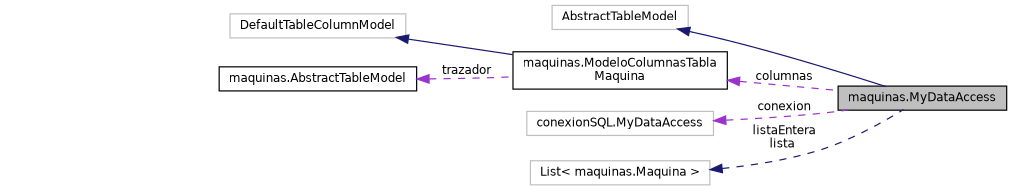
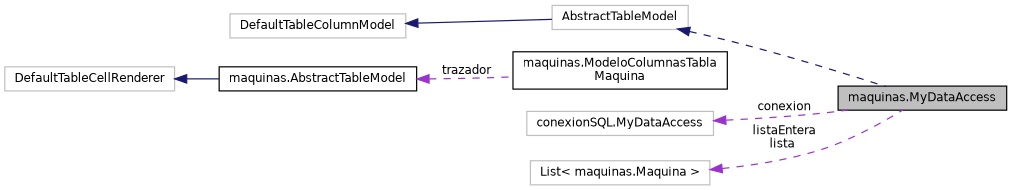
edge "maquinas.ModeloColumnasTabla Maquina" -> "DefaultTableColumnModel": now "AbstractTableModel" -> "DefaultTableColumnModel"
edge "maquinas.MyDataAccess" -> "AbstractTableModel": style solid -> dashed
node "DefaultTableCellRenderer": added
edge "maquinas.MyDataAccess" -> "maquinas.ModeloColumnasTabla Maquina": removed, label "columnas"
edge "maquinas.MyDataAccess" -> "List< maquinas.Maquina >": color midnightblue -> darkorchid3
